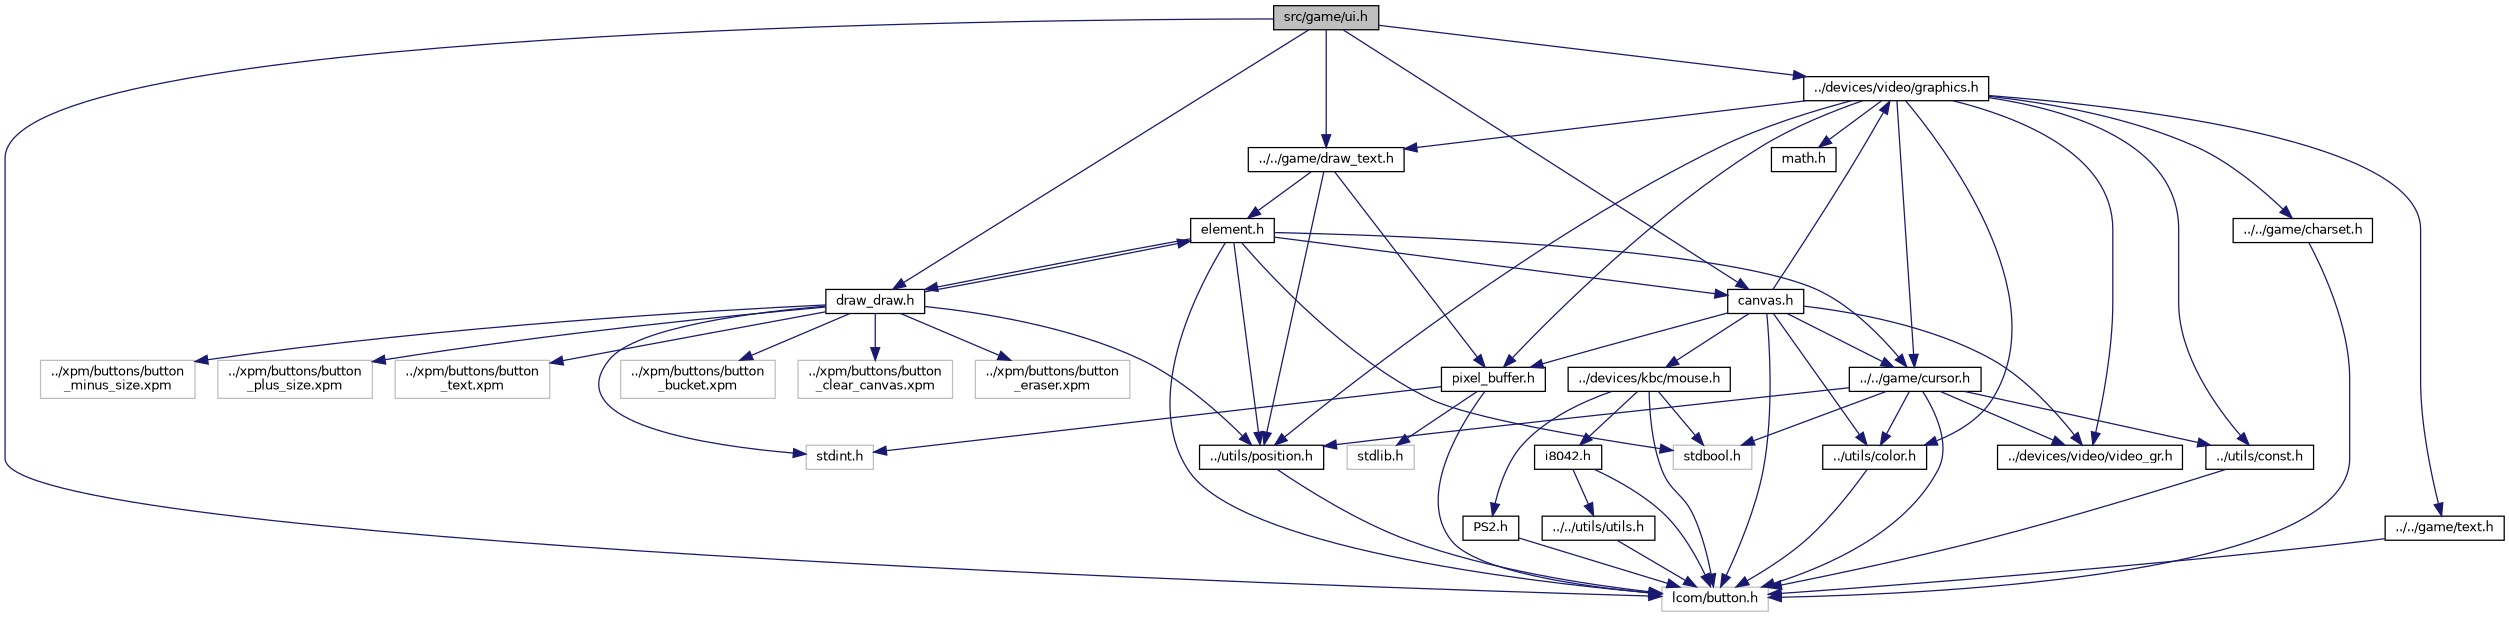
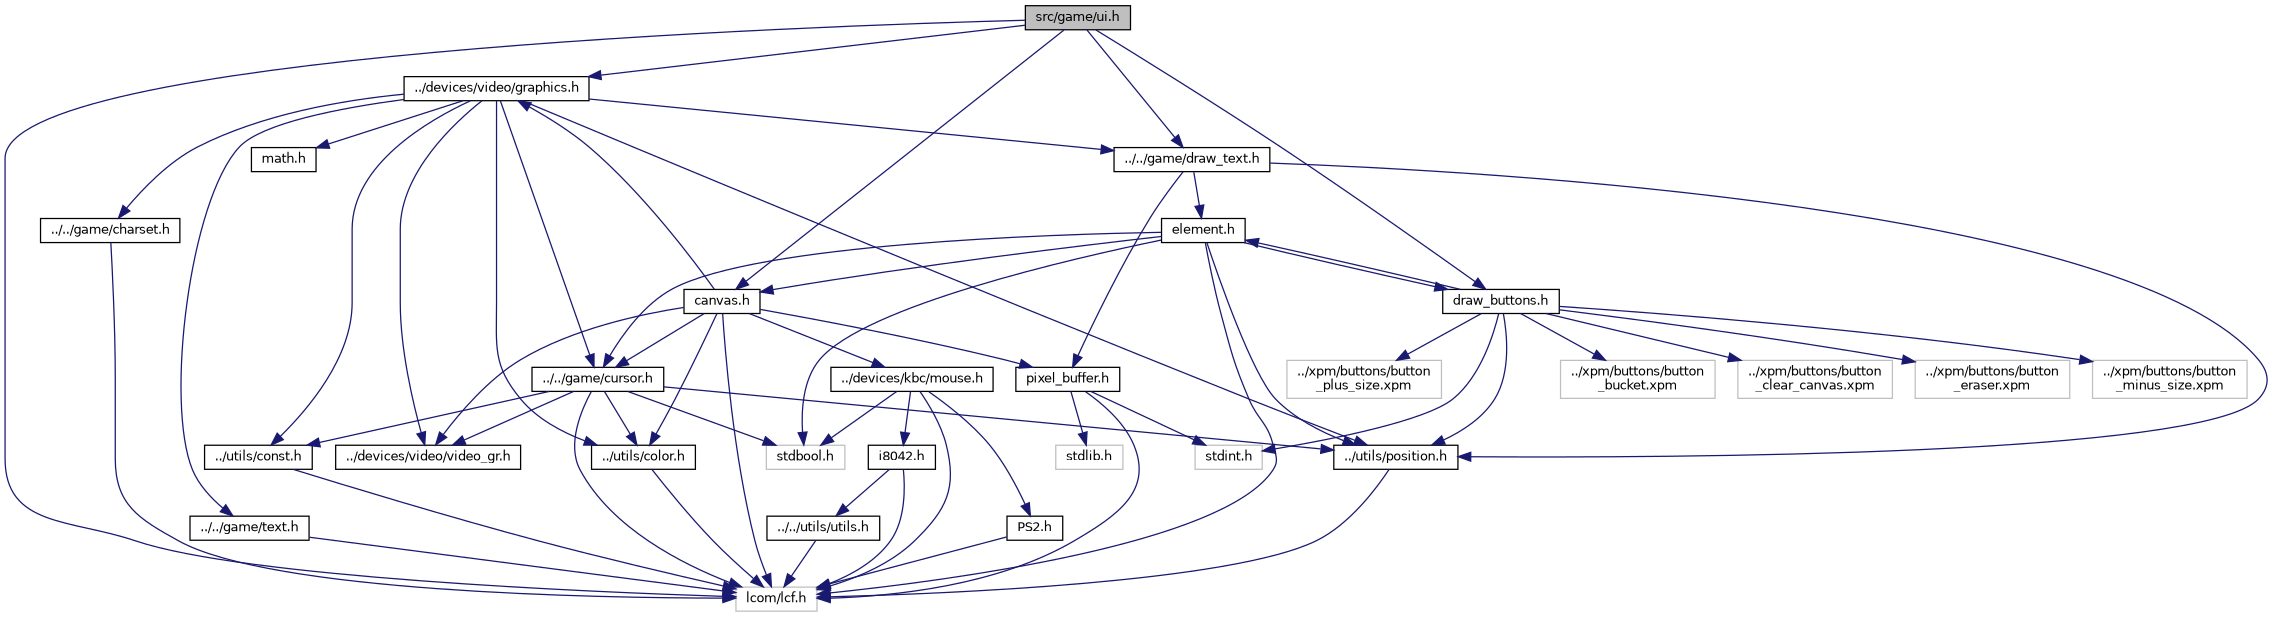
edge "../devices/video/graphics.h" -> "pixel_buffer.h": removed
node "draw_draw.h": label "draw_draw.h" -> "draw_buttons.h"
node "../xpm/buttons/button _text.xpm": removed
node "lcom/button.h": label "lcom/button.h" -> "lcom/lcf.h"
